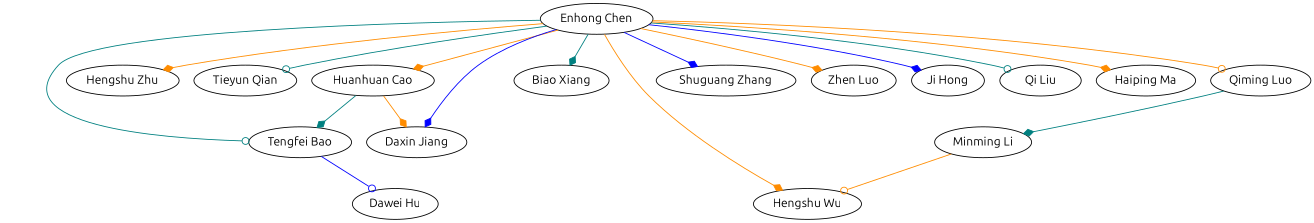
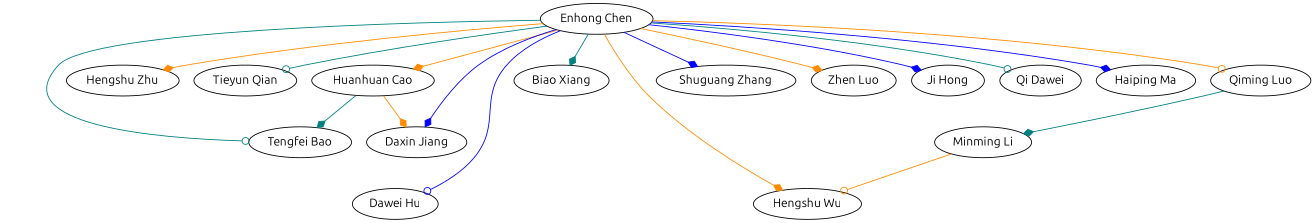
edge "Enhong Chen" -> "Haiping Ma": color darkorange -> blue
node "Qi Liu": label "Qi Liu" -> "Qi Dawei"
edge "Tengfei Bao" -> "Dawei Hu": now "Enhong Chen" -> "Dawei Hu"
